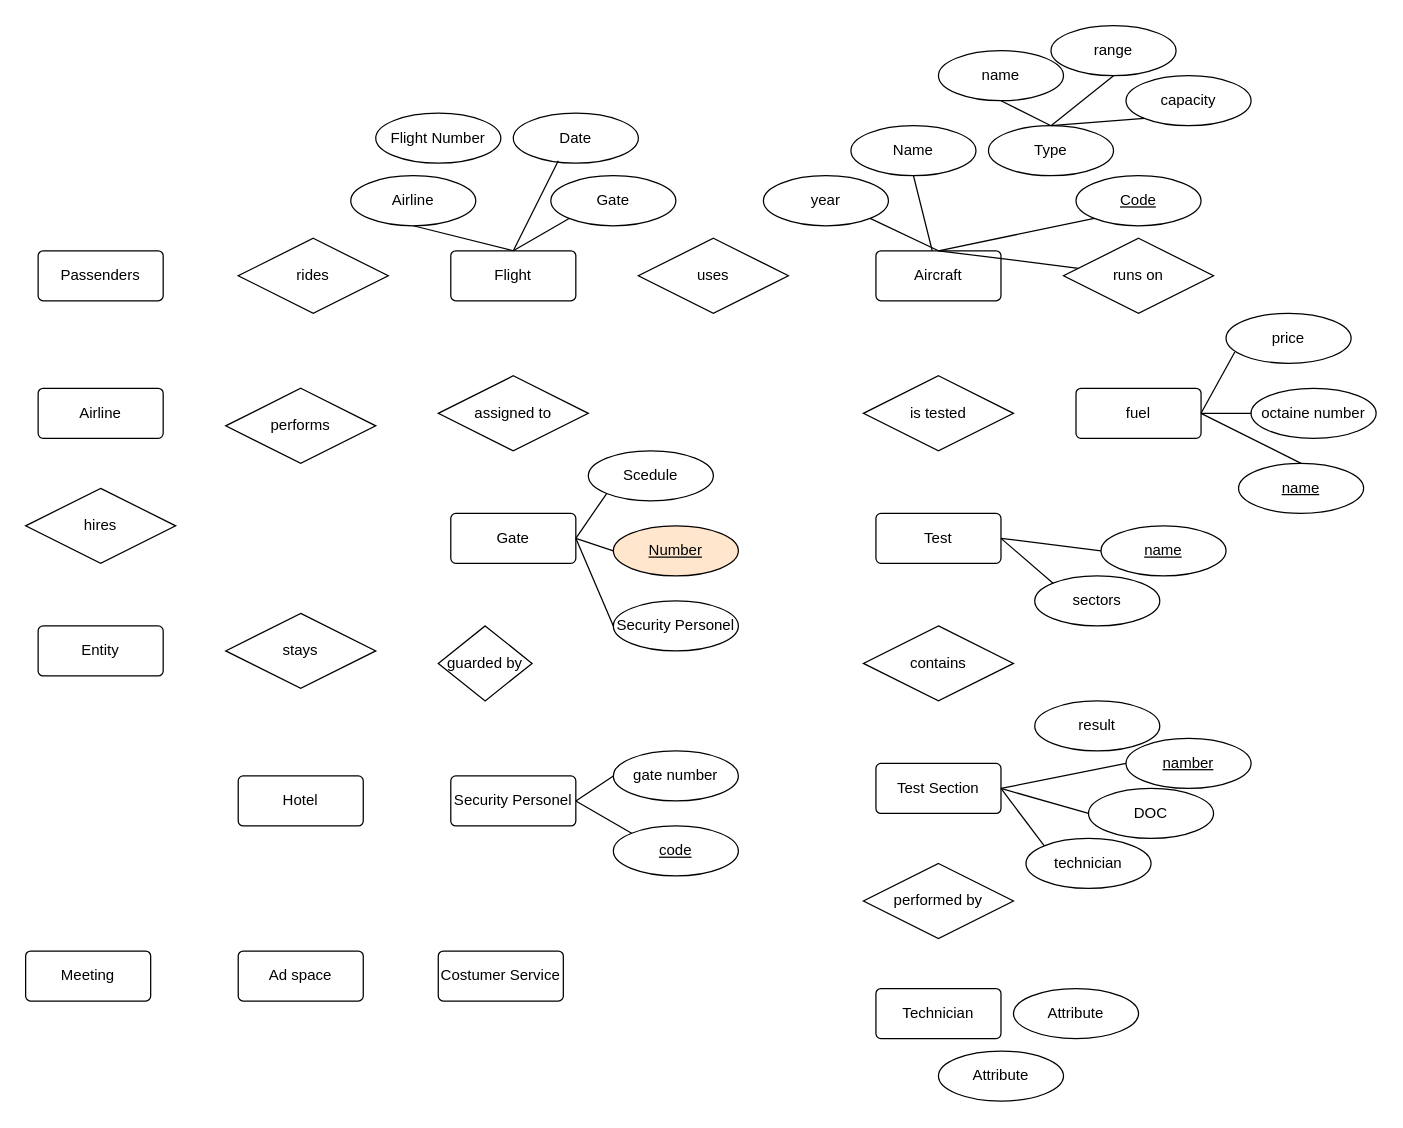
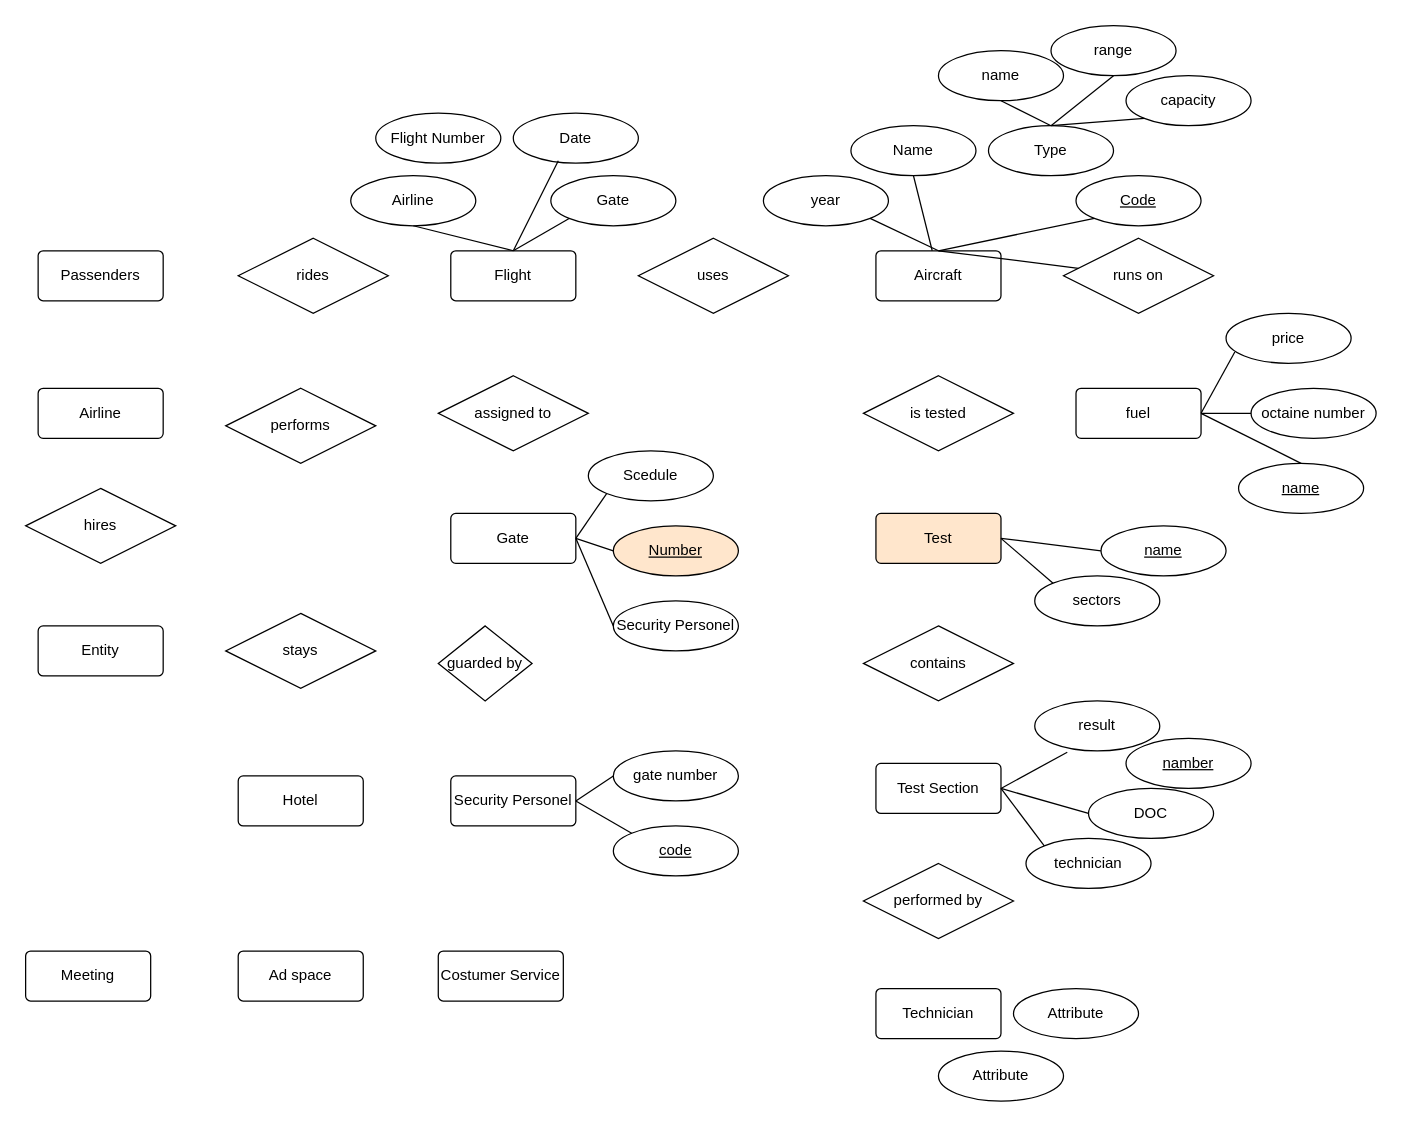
node "Test": fillcolor #ffffff -> #ffe6cc
edge "result" -- "Test Section": added
edge "namber" -- "Test Section": removed
